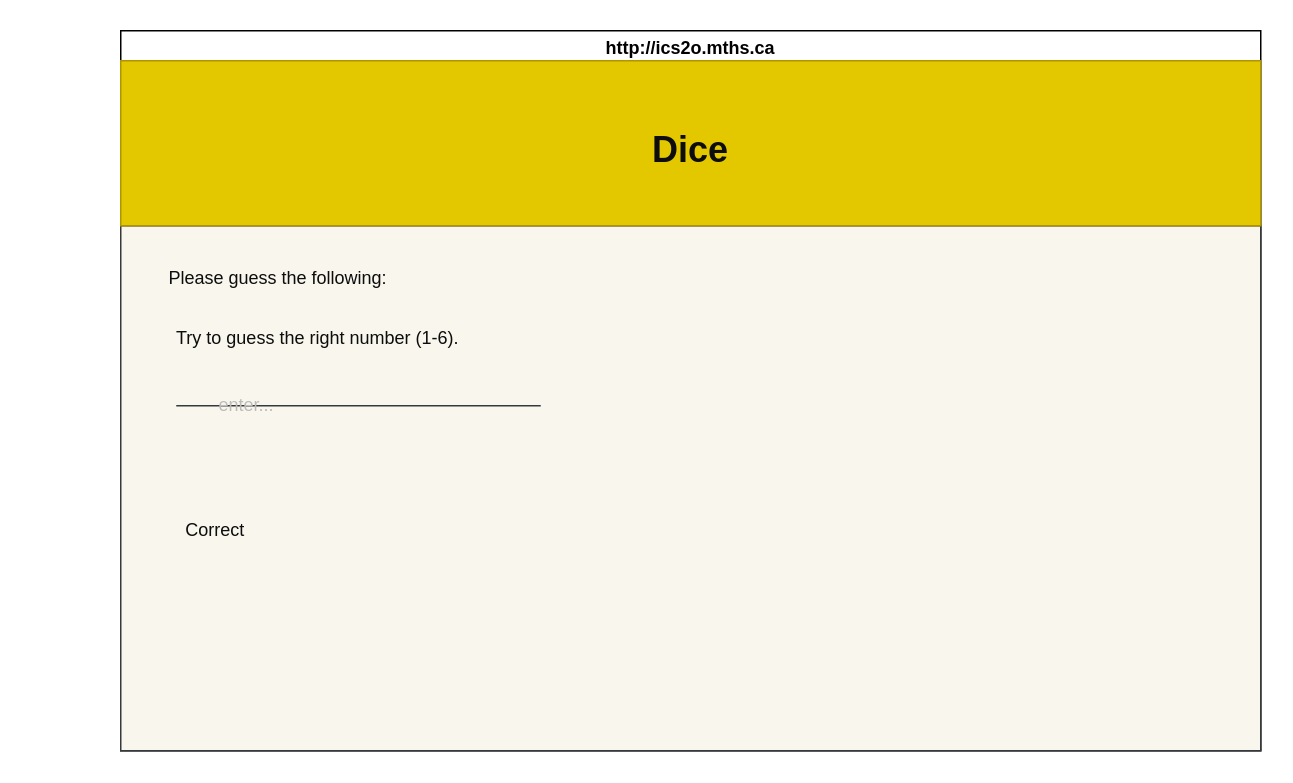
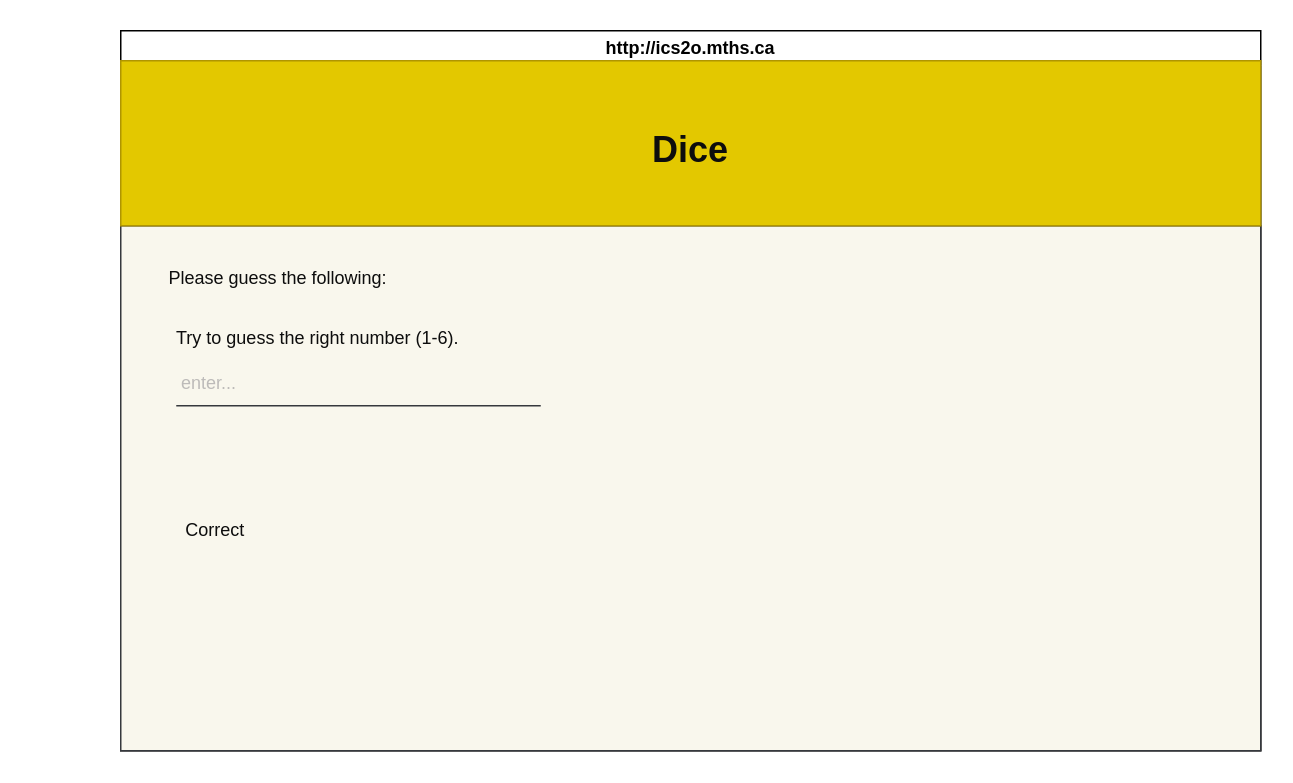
node "enter...": moved (247, 406) -> (209, 383)
